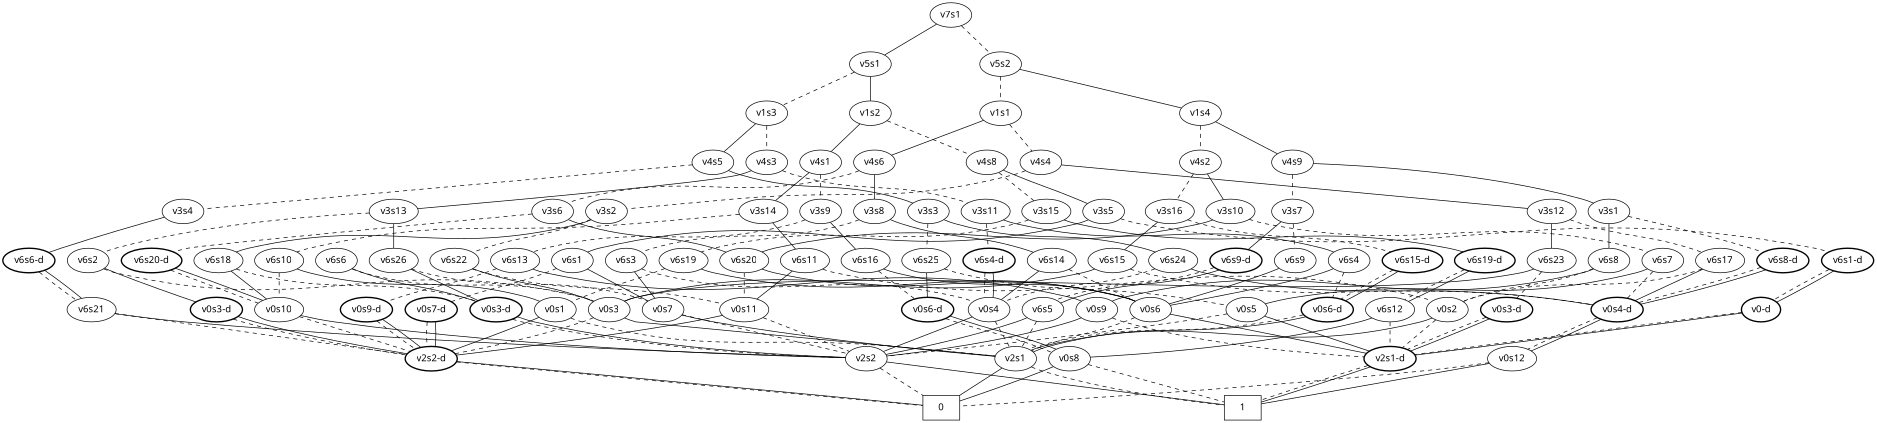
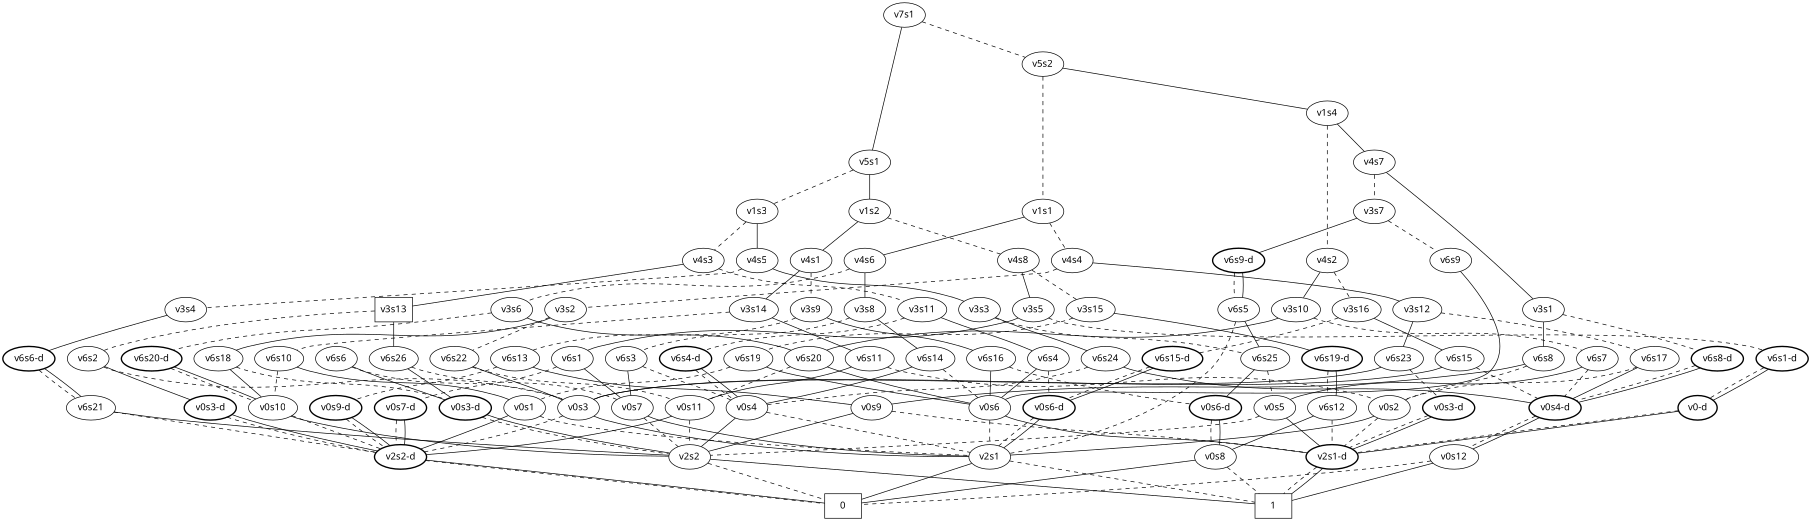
node "v4s9": label "v4s9" -> "v4s7"
node "v3s13": shape ellipse -> box
edge "v6s5" -- "v2s2": now "v6s5" -- "v6s25"
